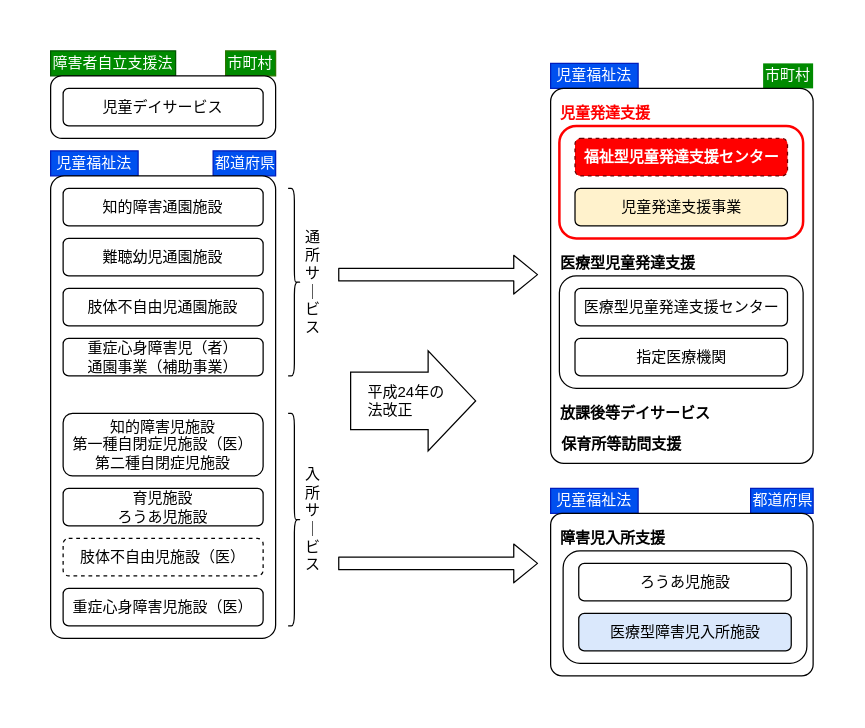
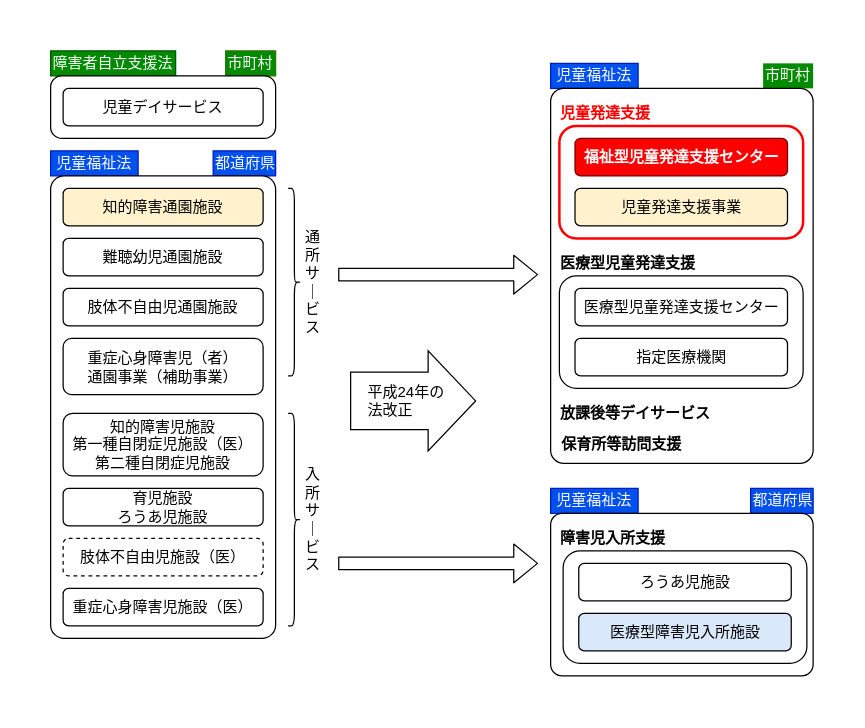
node "福祉型児童発達支援センター": style dashed -> solid
node "知的障害通園施設": fillcolor #ffffff -> #fff2cc
node "重症心身障害児（者） 通園事業（補助事業）": size 200x38 -> 200x56
